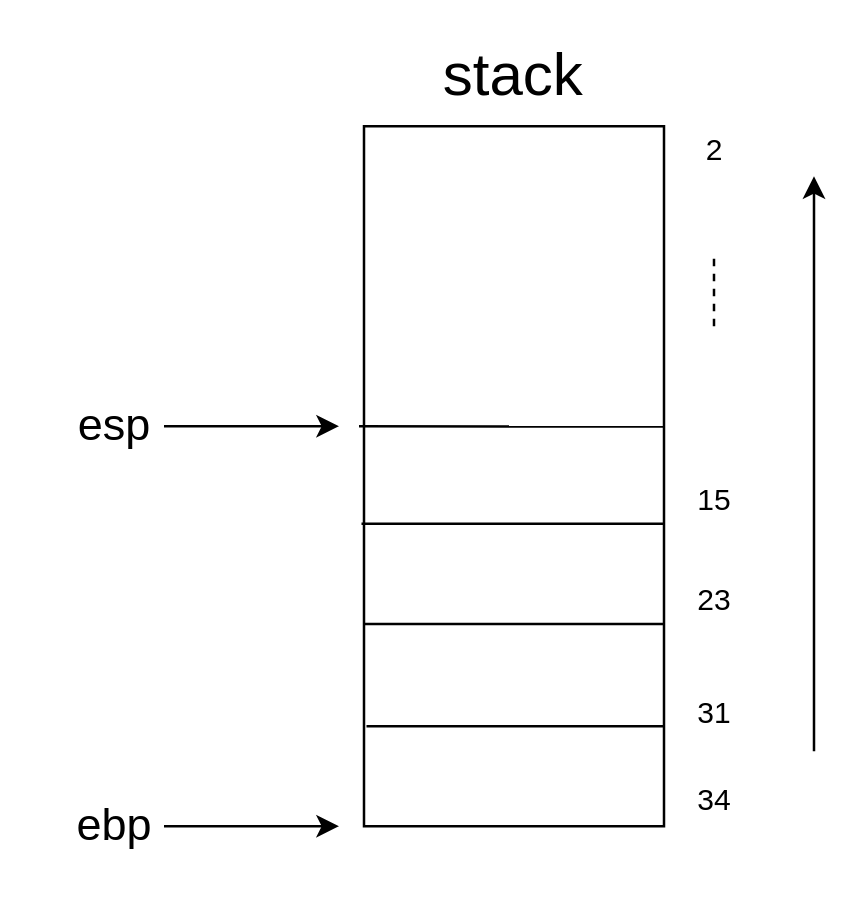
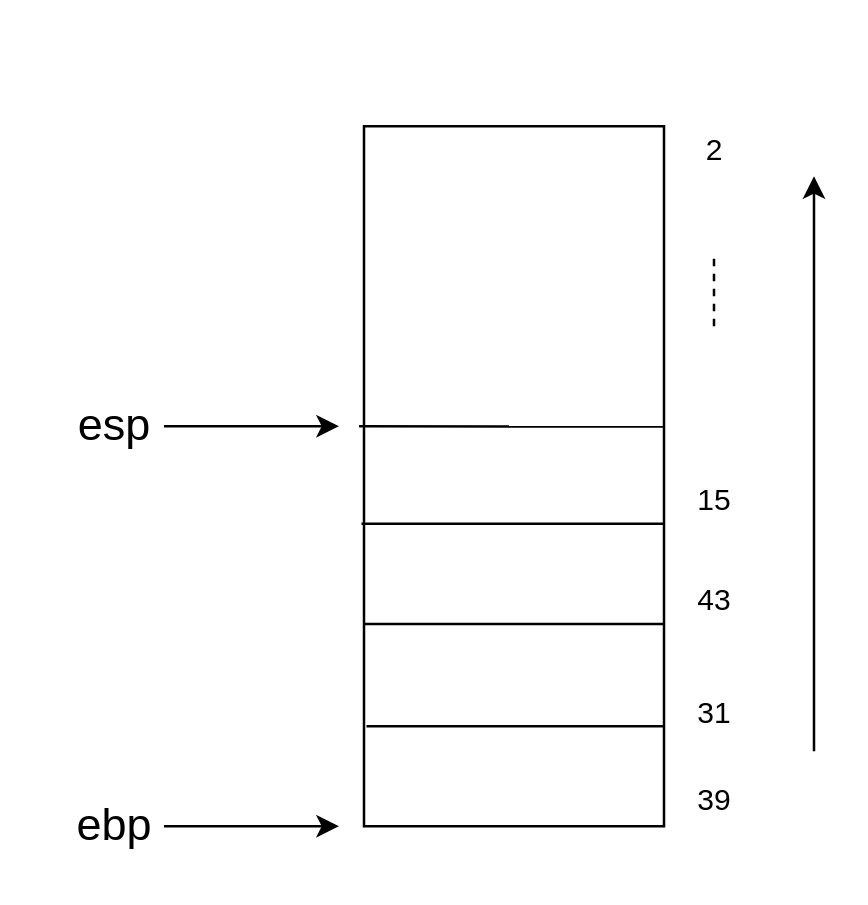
node "stack": removed
node "23": label "23" -> "43"
node "34": label "34" -> "39"
